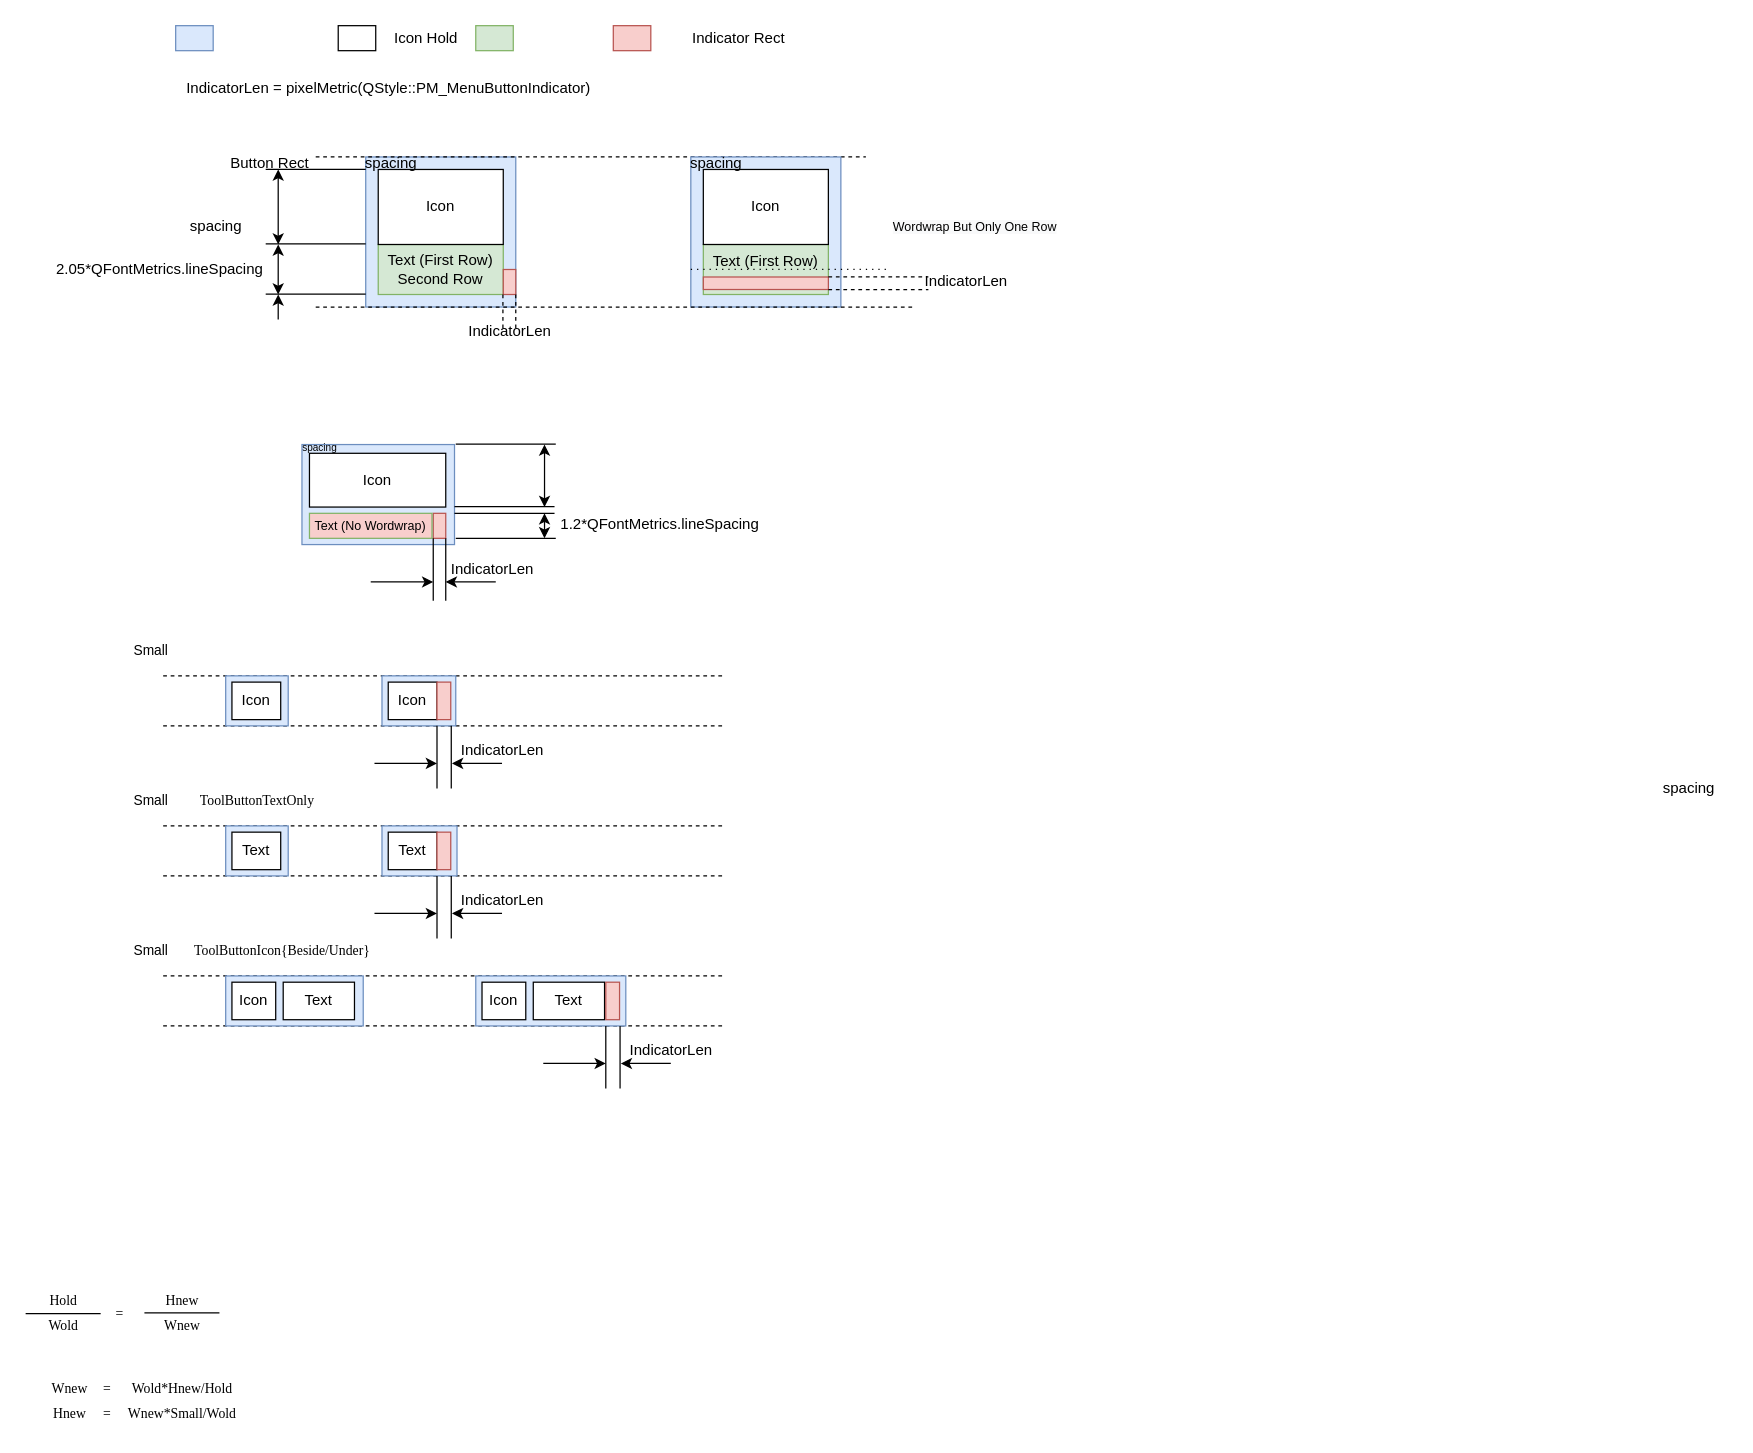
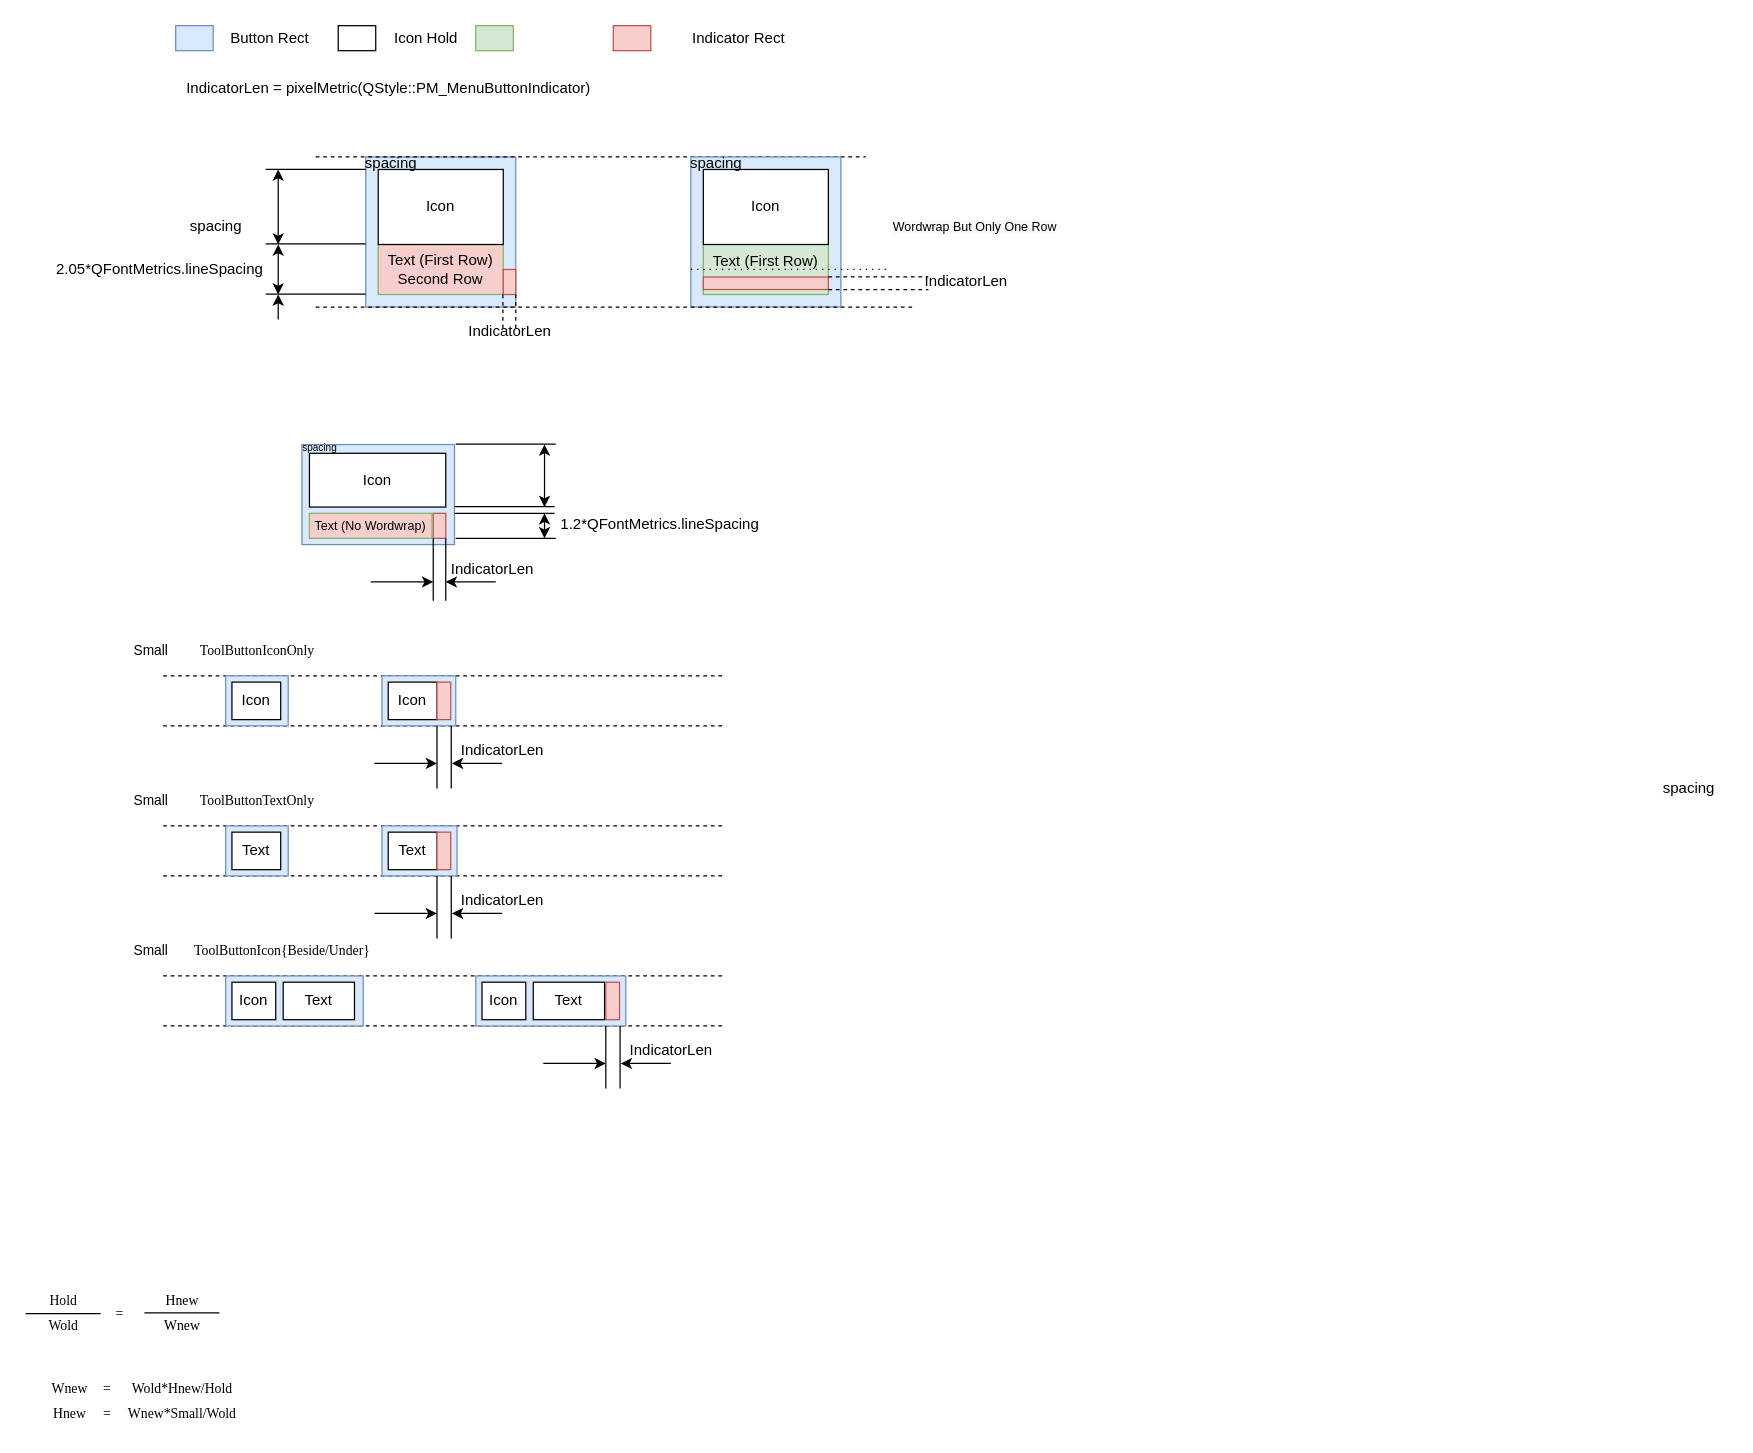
node "Button Rect": moved (269, 163) -> (269, 38)
node "Text (First Row) Second Row": fillcolor #d5e8d4 -> #f8cecc
node "ToolButtonIconOnly": added
